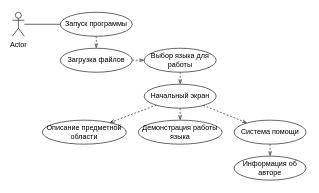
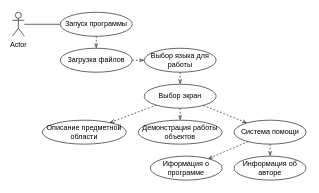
node "Начальный экран": label "Начальный экран" -> "Выбор экран"
node "Демонстрация работы языка": label "Демонстрация работы языка" -> "Демонстрация работы объектов"
edge "Система помощи" -> "Иформация о программе": added
node "Иформация о программе": added
